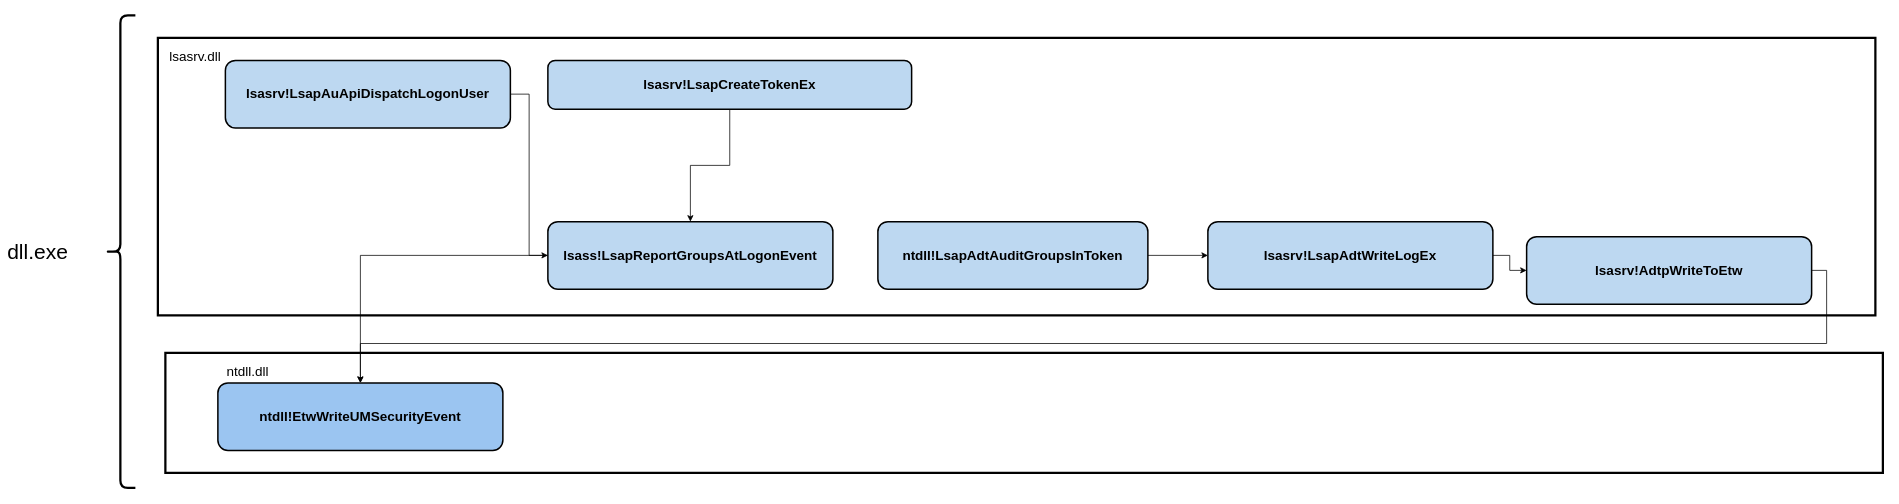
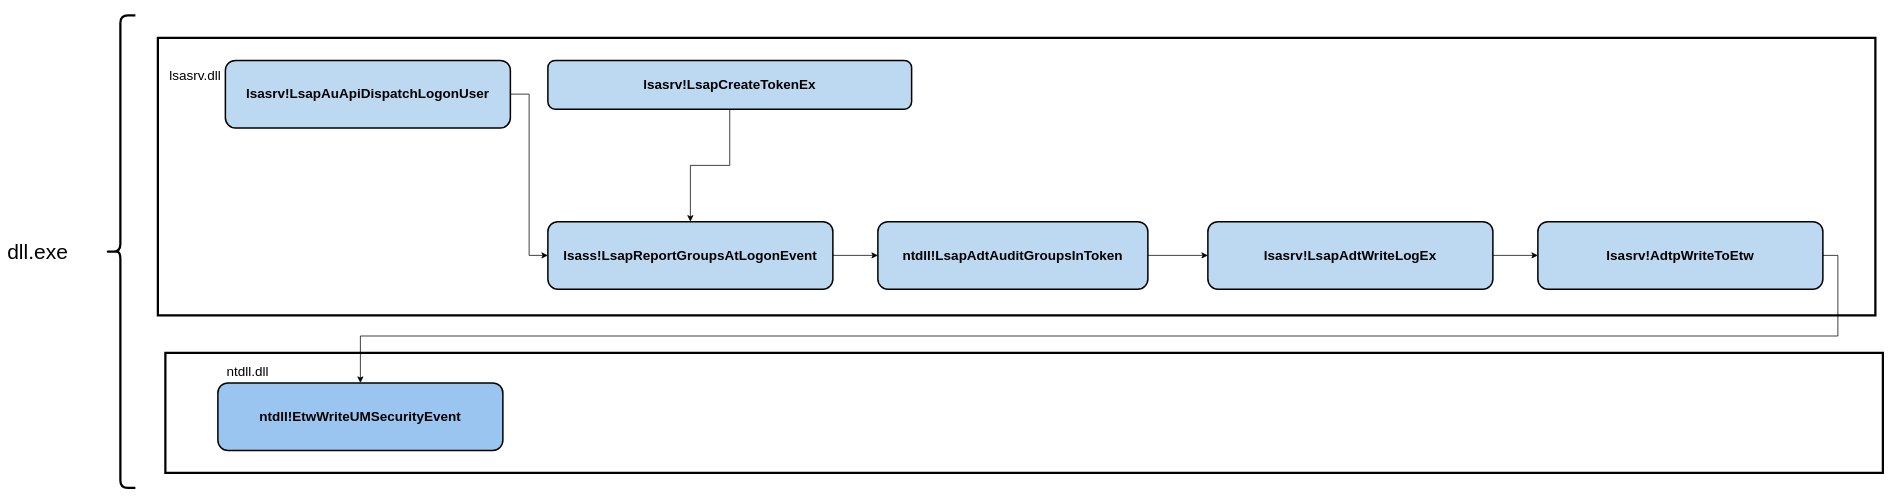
node "lsasrv.dll": moved (195, 57) -> (195, 75)
edge "lsass!LsapReportGroupsAtLogonEvent" -> "ntdll!EtwWriteUMSecurityEvent": now "lsass!LsapReportGroupsAtLogonEvent" -> "ntdll!LsapAdtAuditGroupsInToken"
node "lsasrv!AdtpWriteToEtw": moved (1669, 270) -> (1680, 255)
